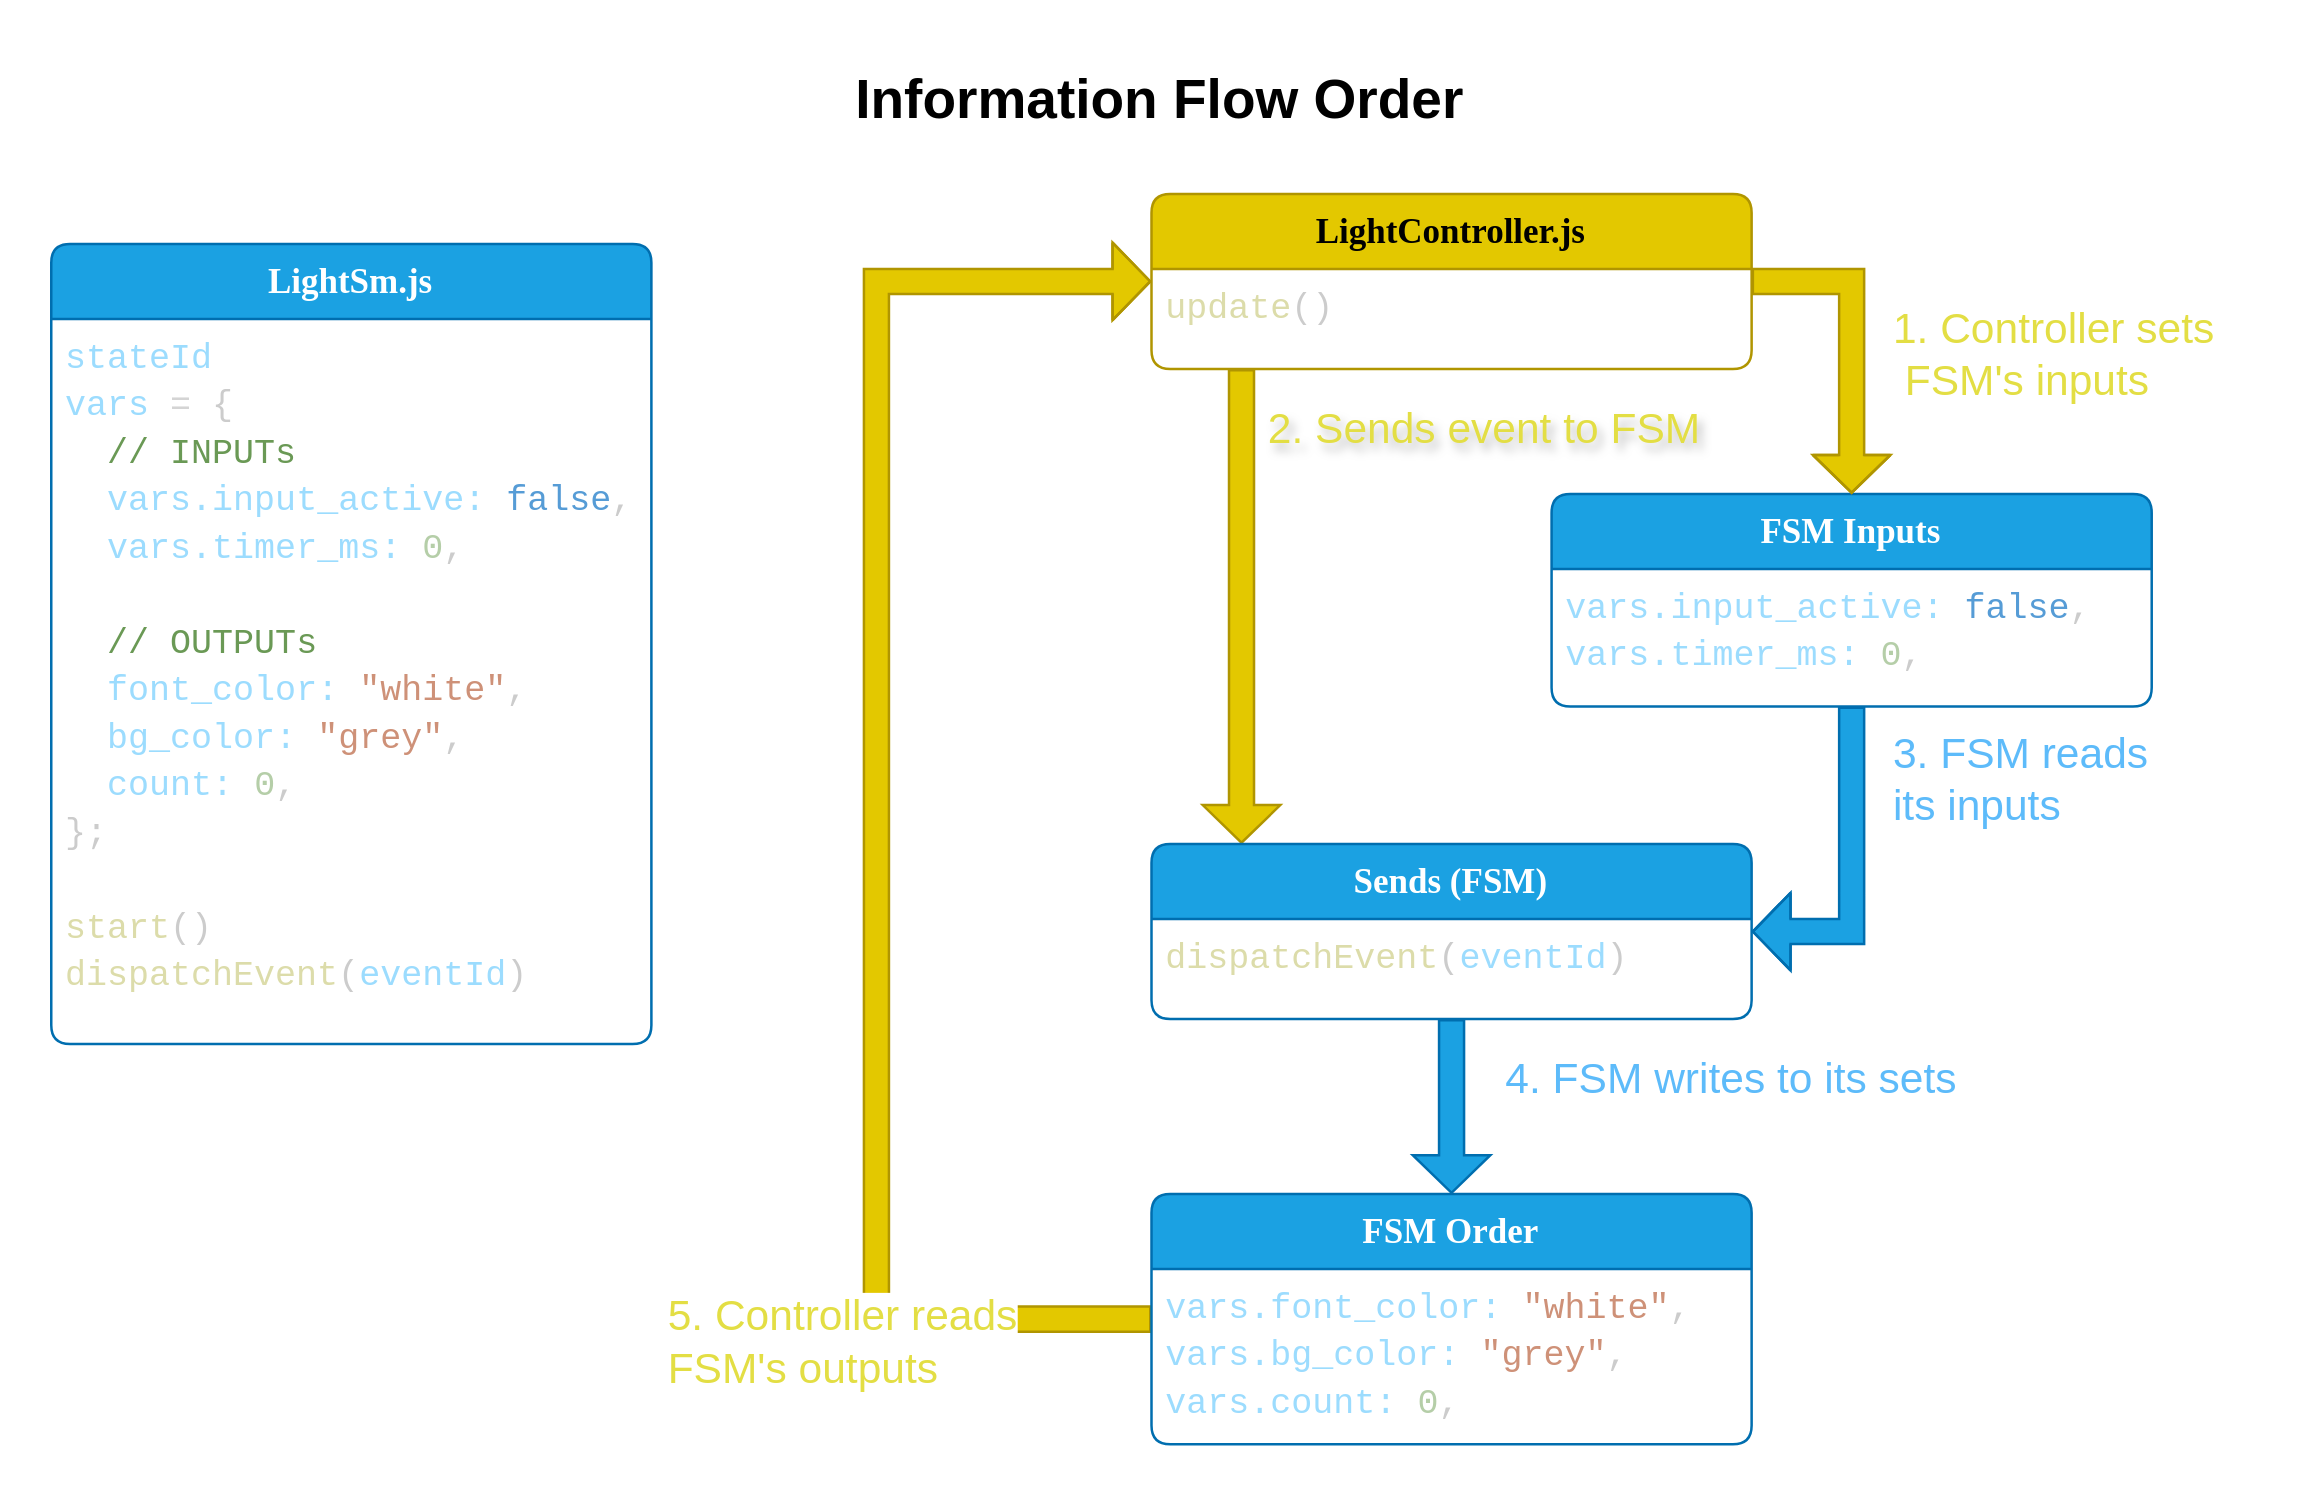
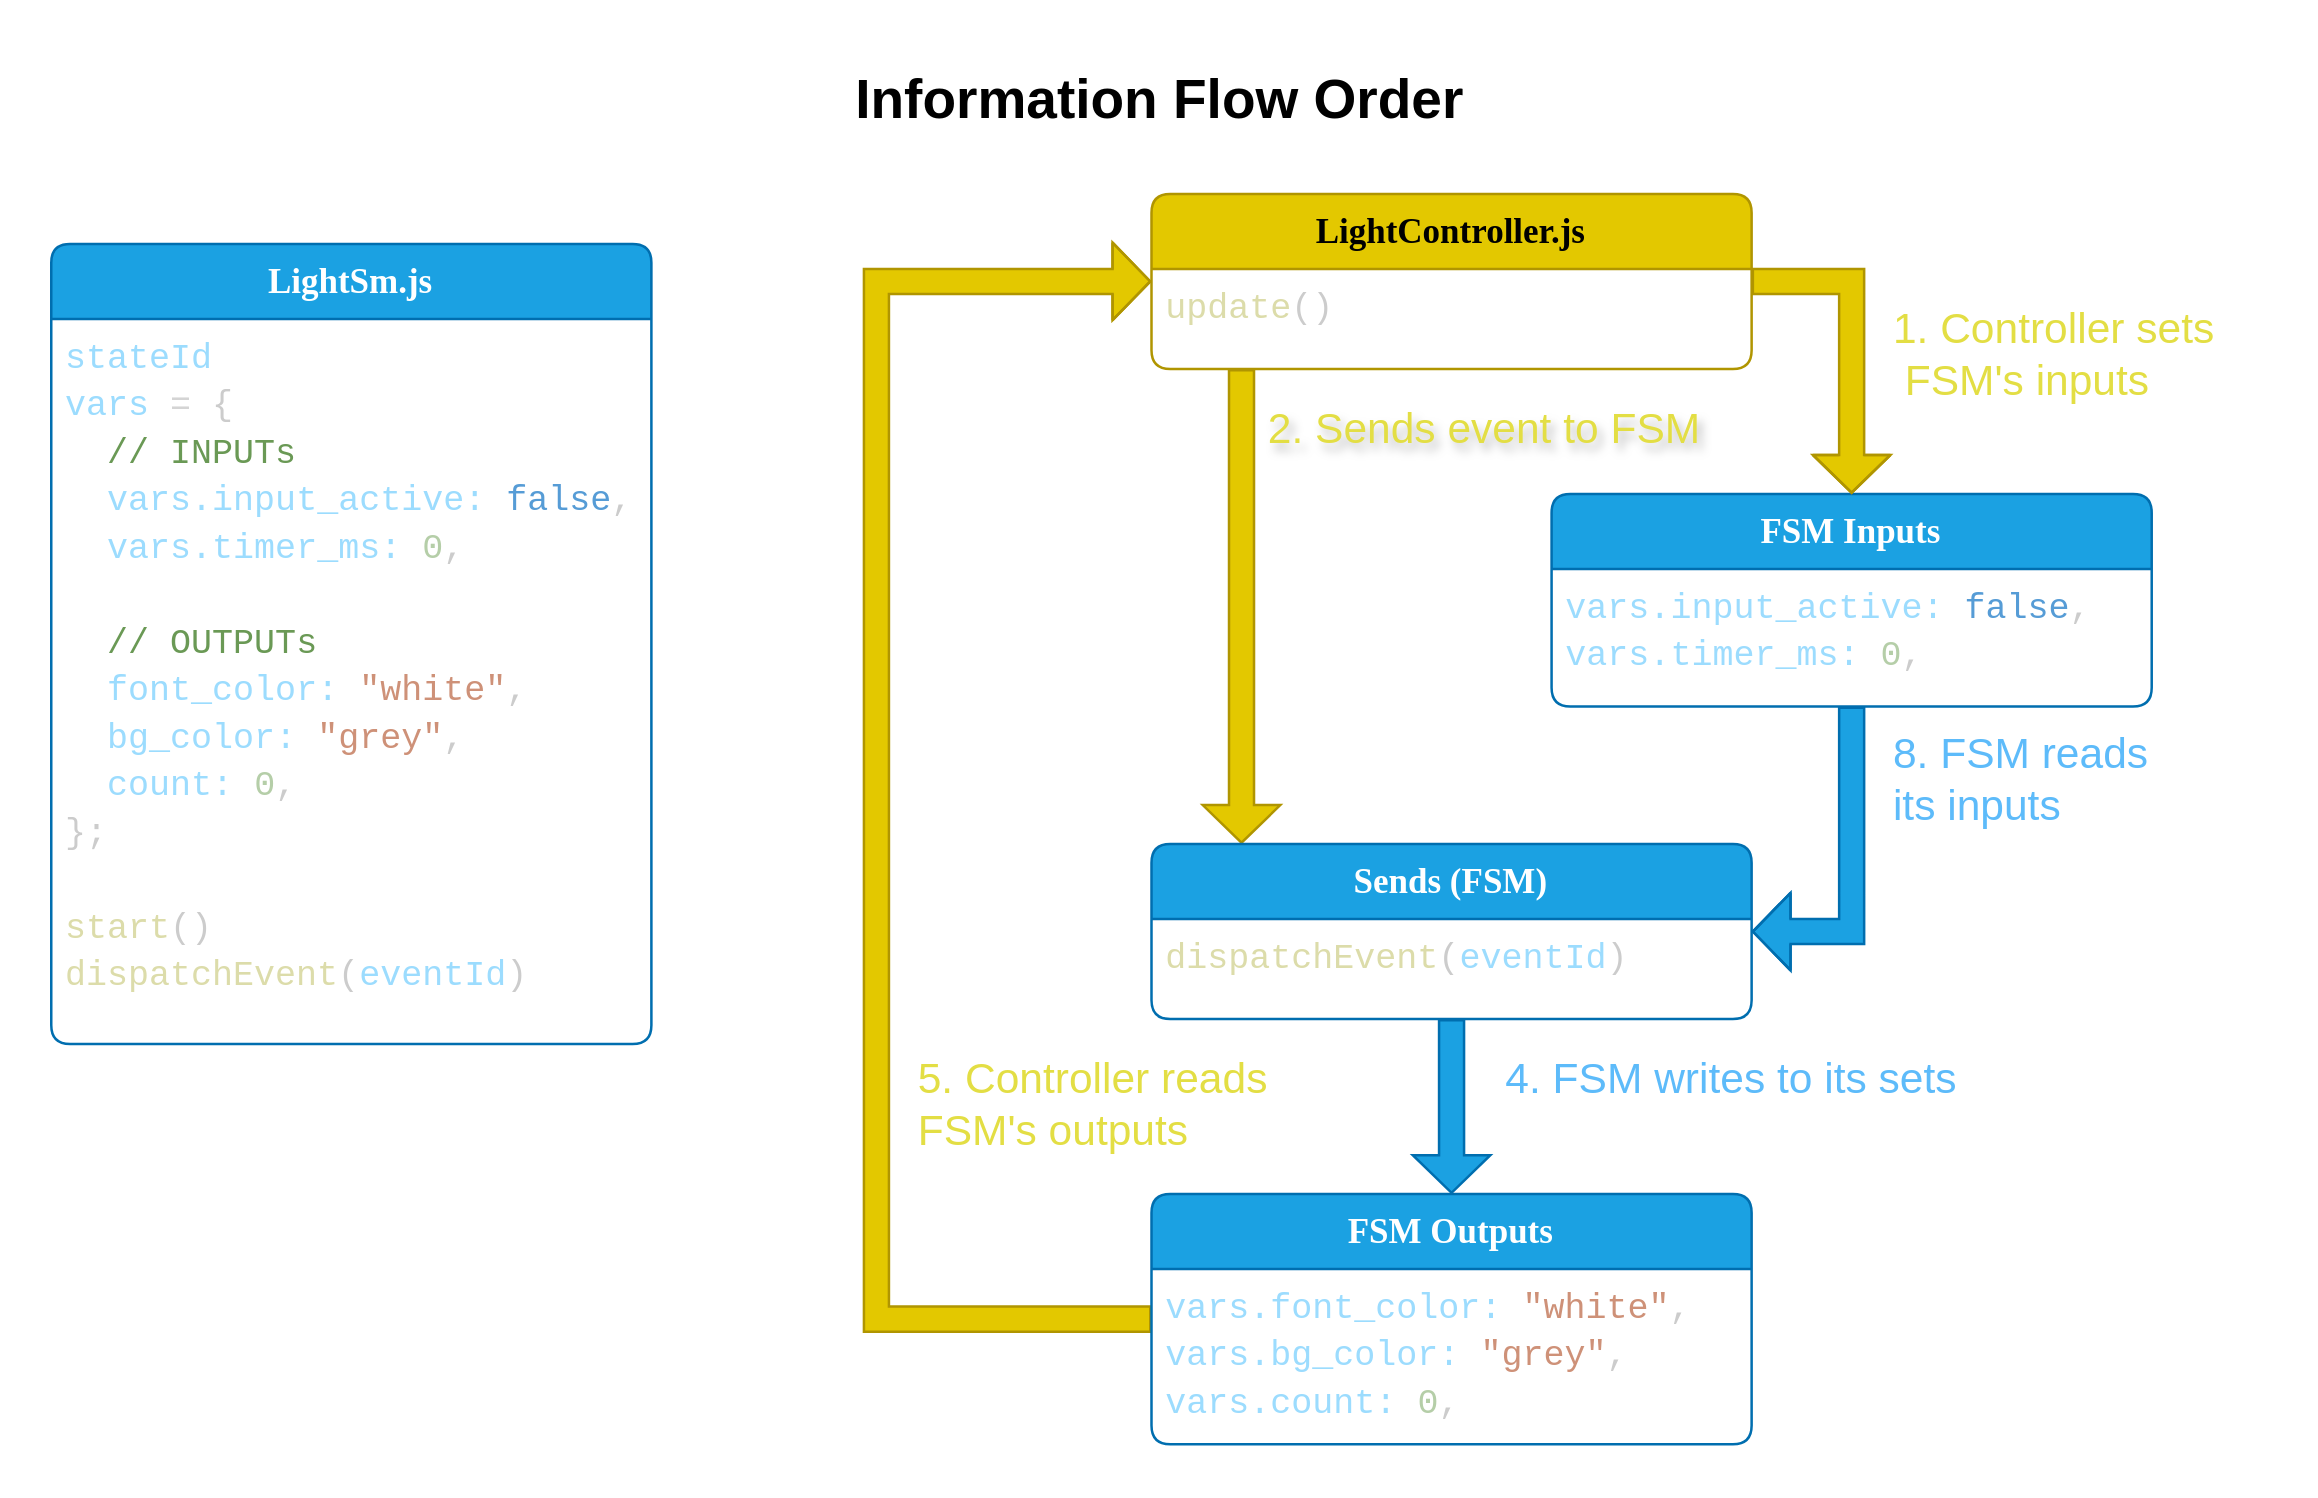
node "3. FSM reads its inputs": label "3. FSM reads its inputs" -> "8. FSM reads its inputs"
node "FSM Order": label "FSM Order" -> "FSM Outputs"
node "5. Controller reads FSM's outputs": moved (864, 1344) -> (1114, 1106)
